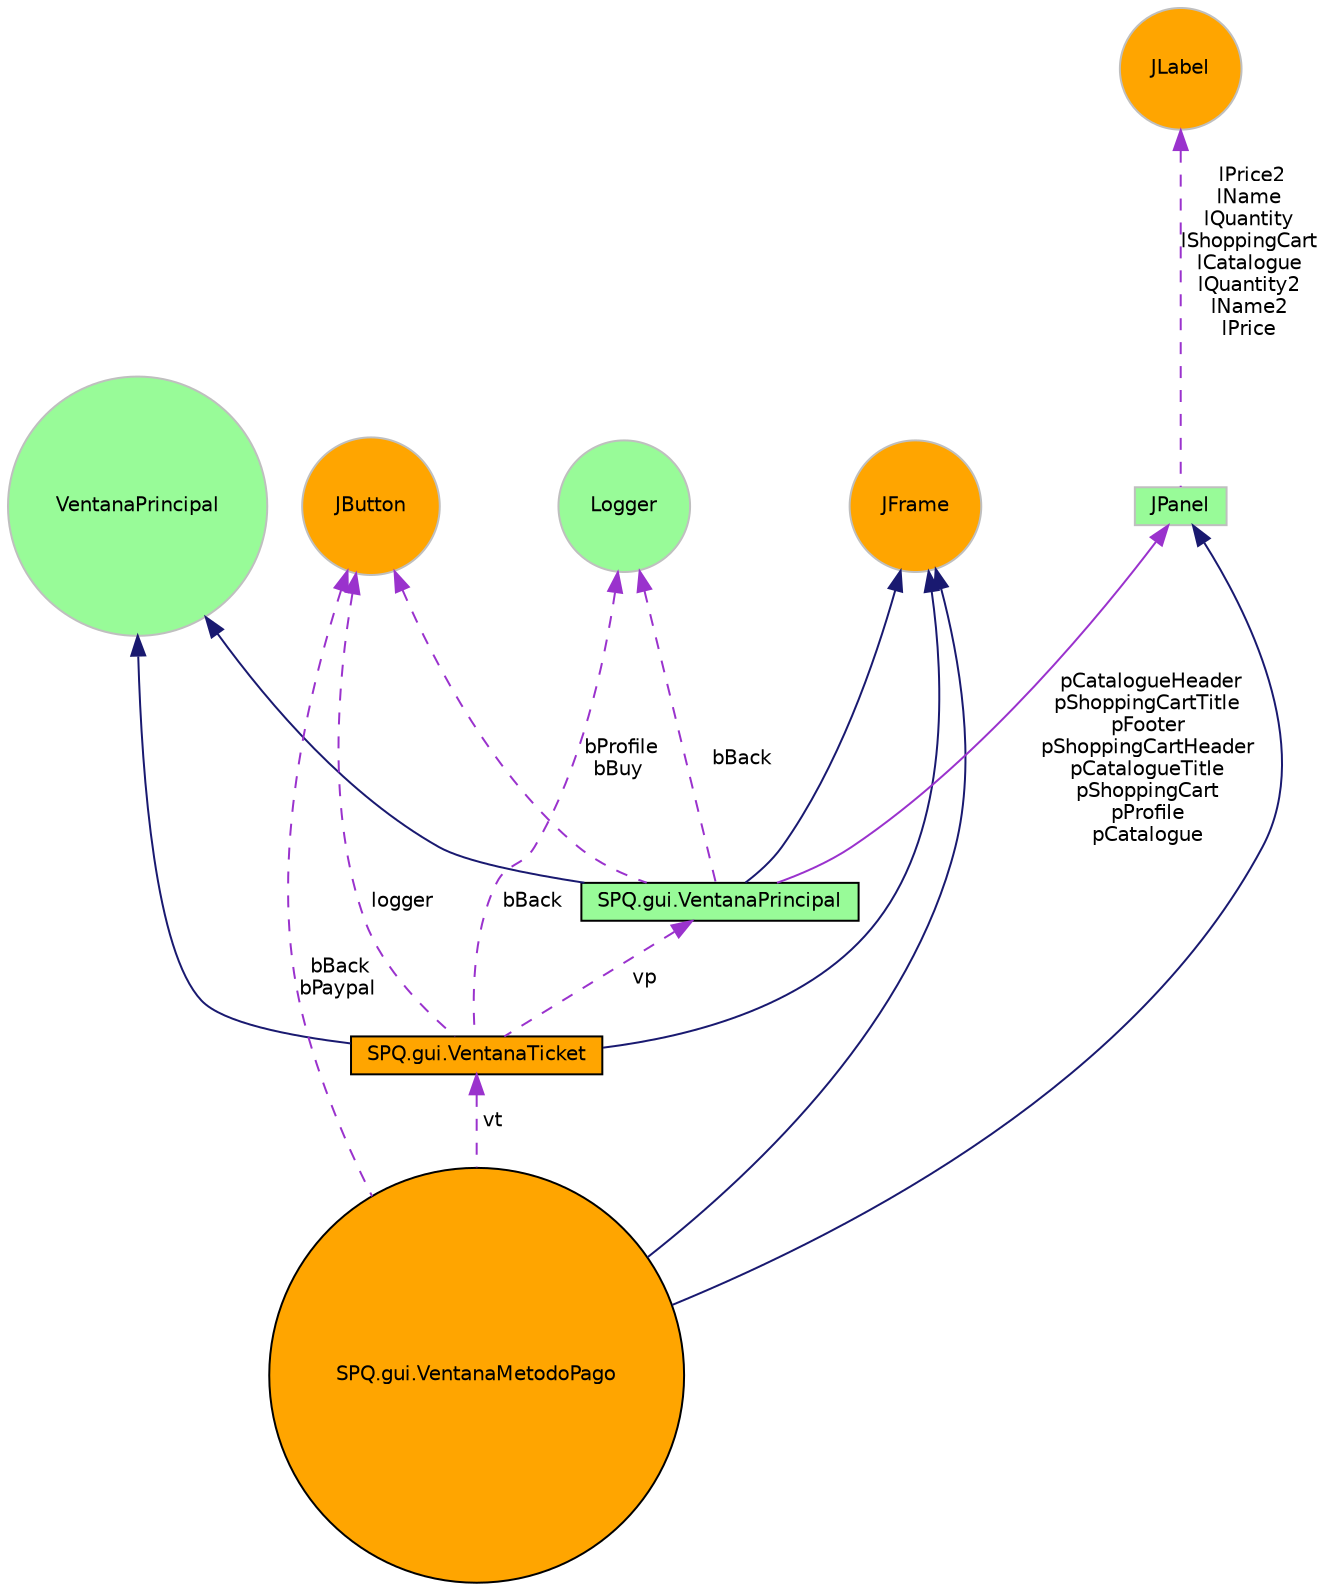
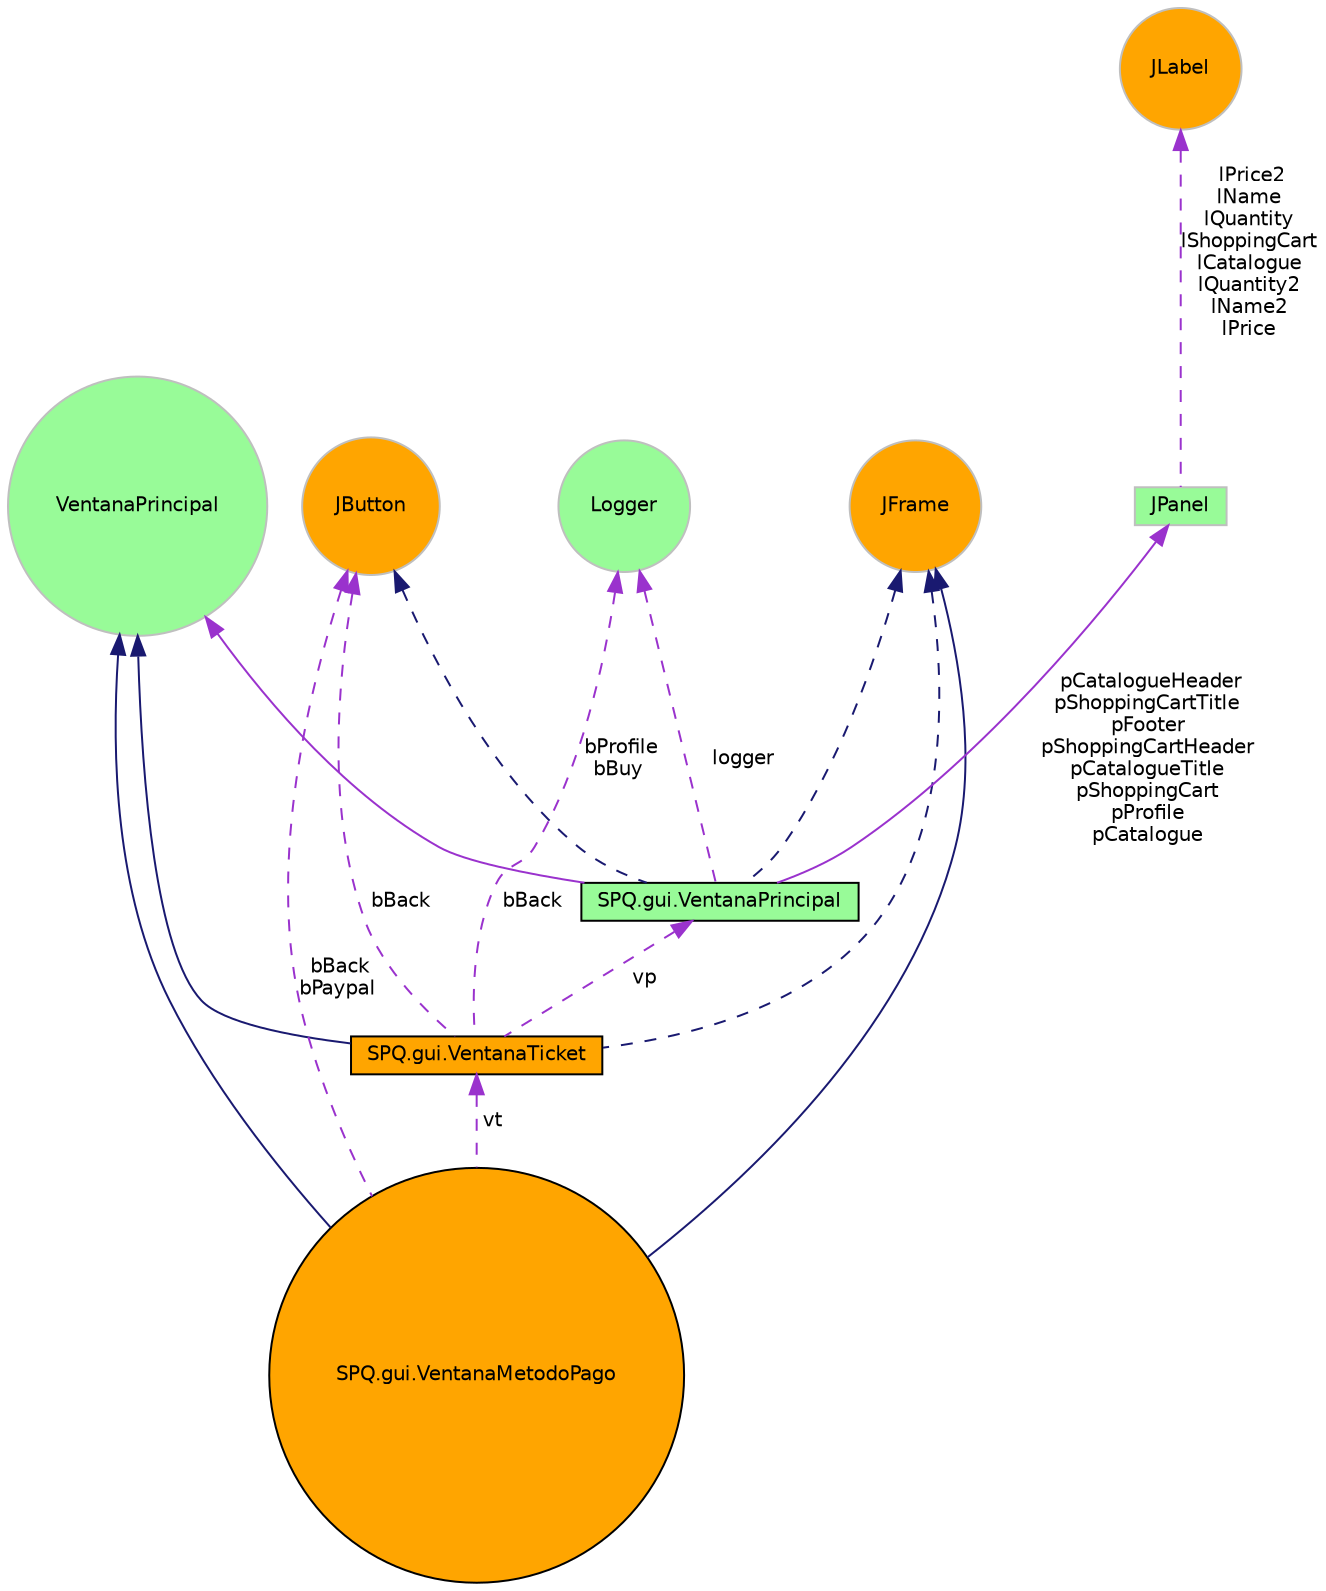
edge "SPQ.gui.VentanaPrincipal" -> "JFrame": style solid -> dashed
edge "SPQ.gui.VentanaPrincipal" -> "Logger": label " bBack" -> " logger"
edge "SPQ.gui.VentanaPrincipal" -> "JButton": color darkorchid3 -> midnightblue
edge "SPQ.gui.VentanaPrincipal" -> "VentanaPrincipal": color midnightblue -> darkorchid3
edge "SPQ.gui.VentanaTicket" -> "JButton": label " logger" -> " bBack"
edge "SPQ.gui.VentanaTicket" -> "JFrame": style solid -> dashed
edge "SPQ.gui.VentanaMetodoPago" -> "JPanel": now "SPQ.gui.VentanaMetodoPago" -> "VentanaPrincipal"
